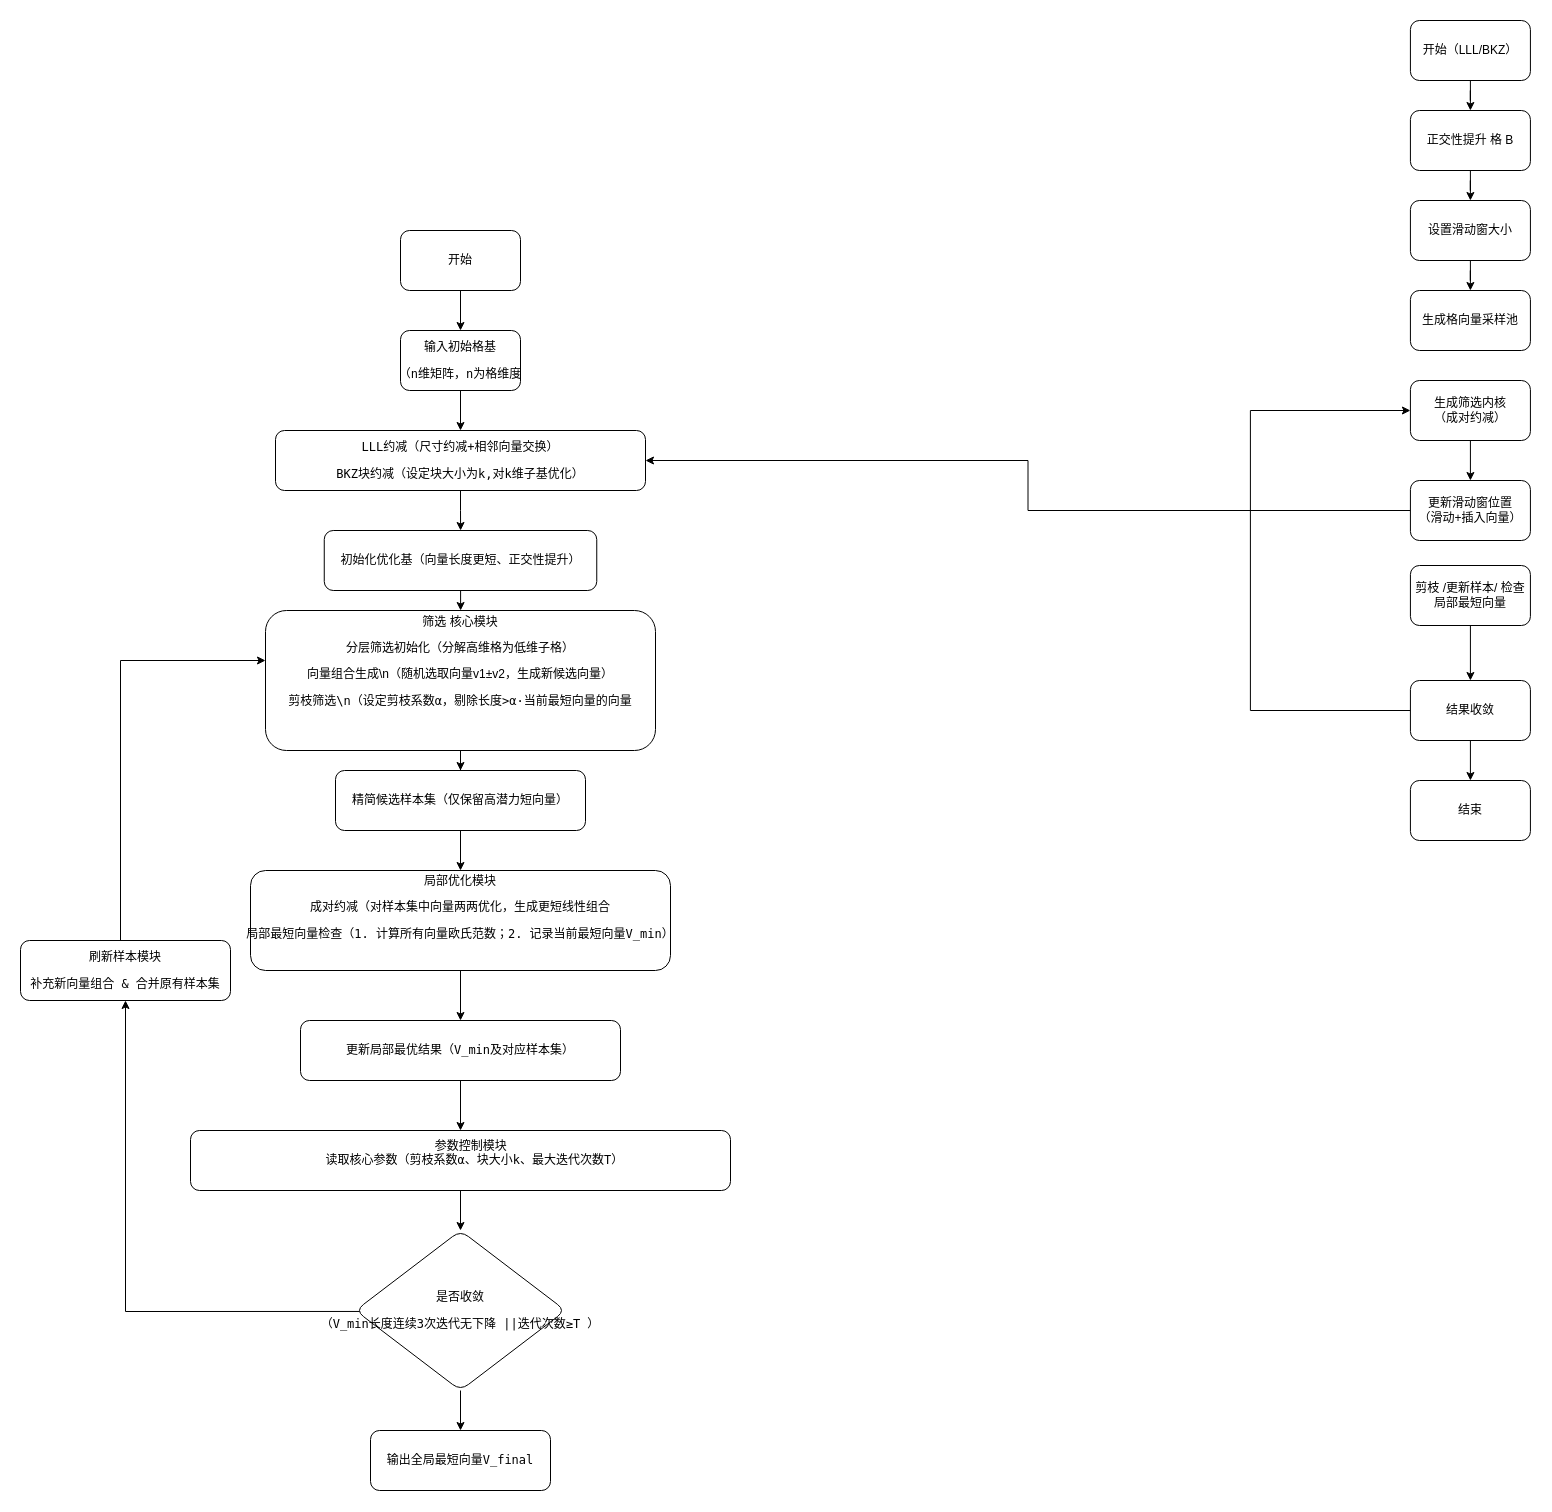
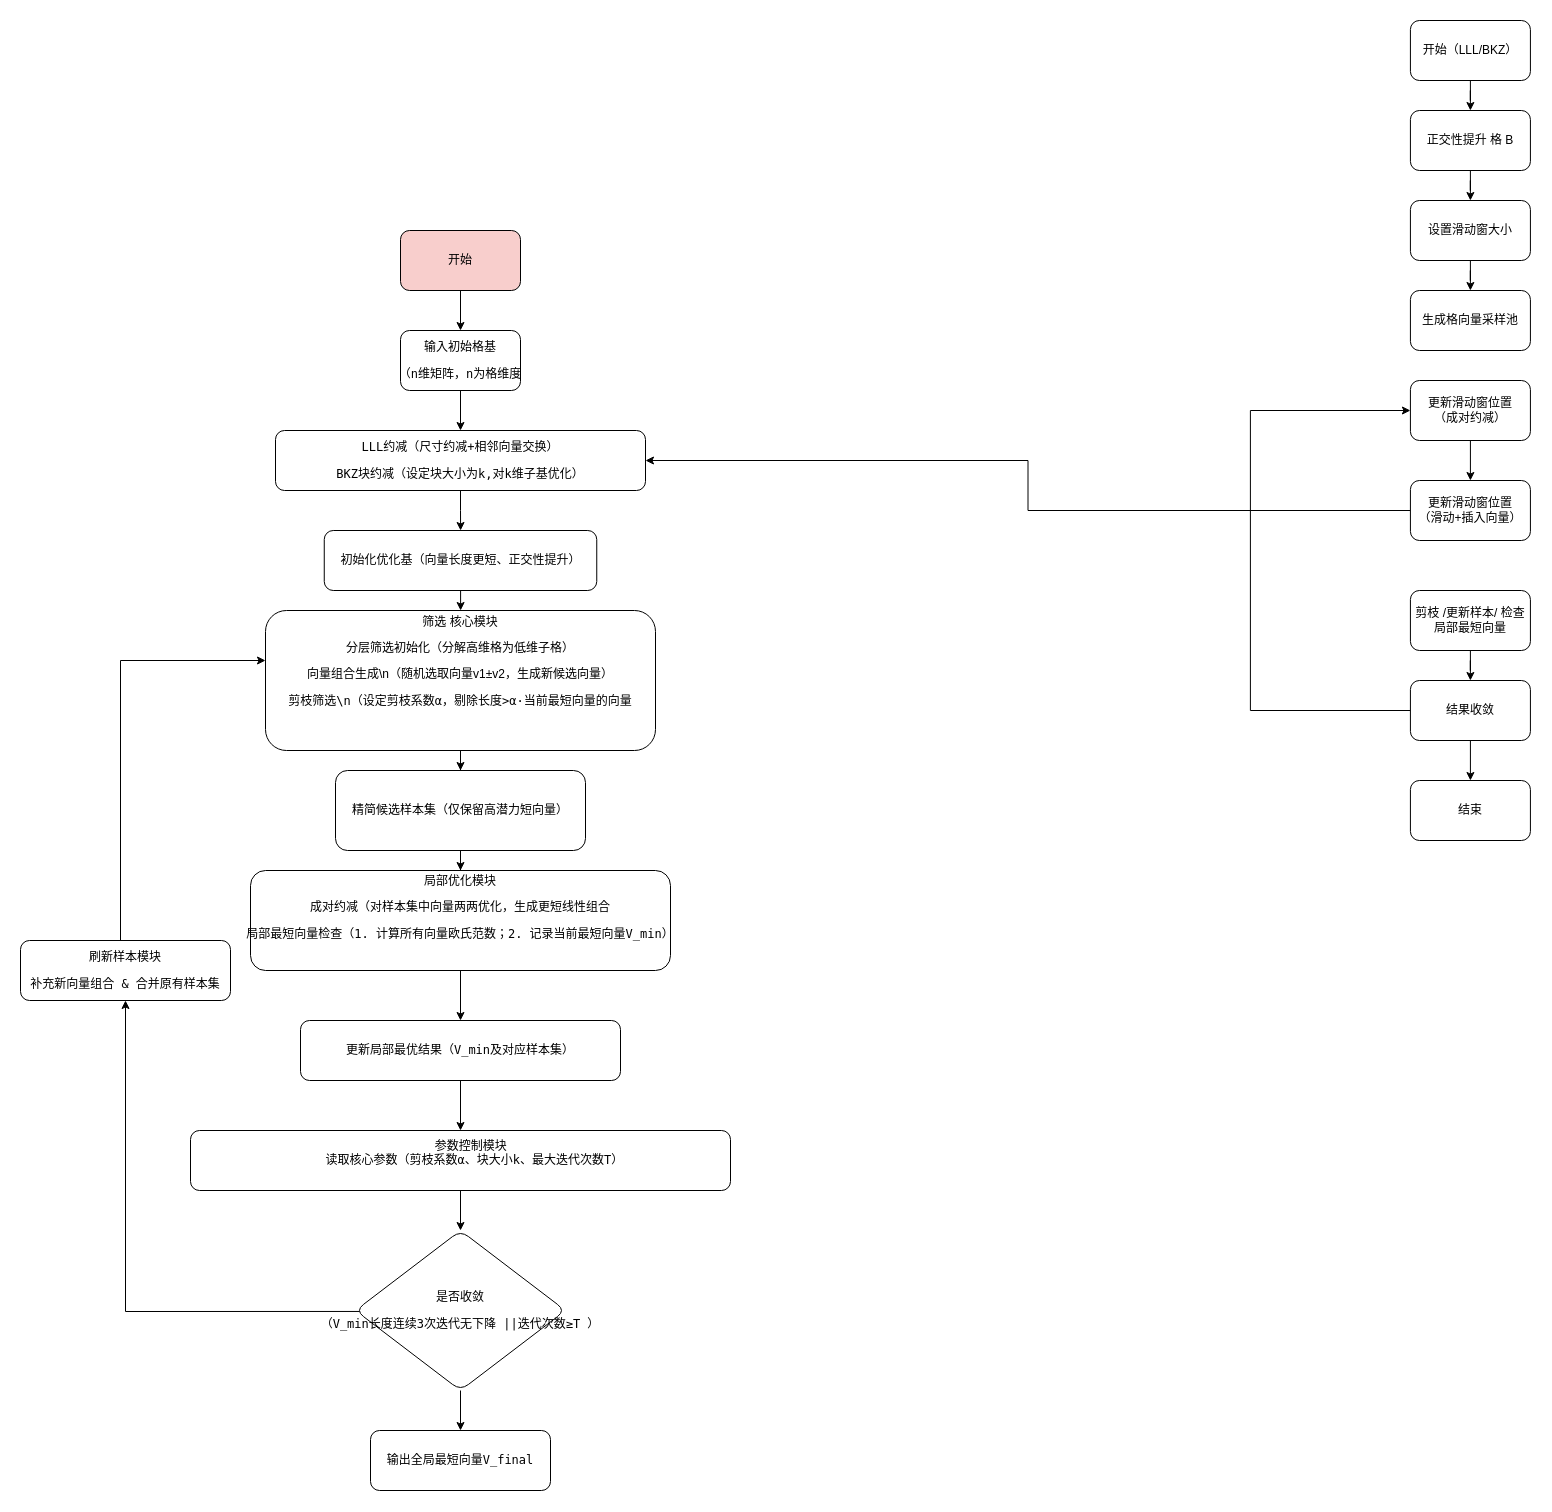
node "开始": fillcolor #ffffff -> #f8cecc
node "生成筛选内核 （成对约减）": label "生成筛选内核 （成对约减）" -> "更新滑动窗位置 （成对约减）"
node "剪枝 /更新样本/ 检查局部最短向量": moved (1470, 596) -> (1470, 621)
node "精简候选样本集（仅保留高潜力短向量）": size 250x60 -> 250x80
